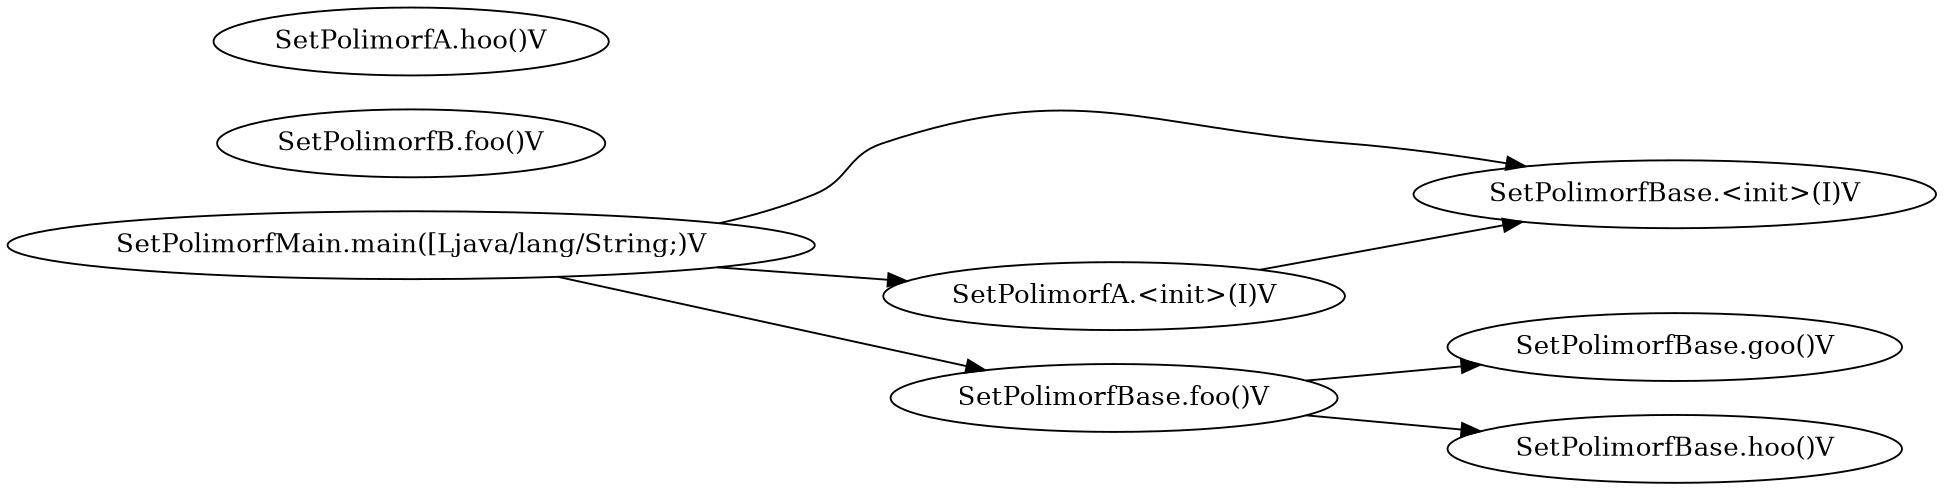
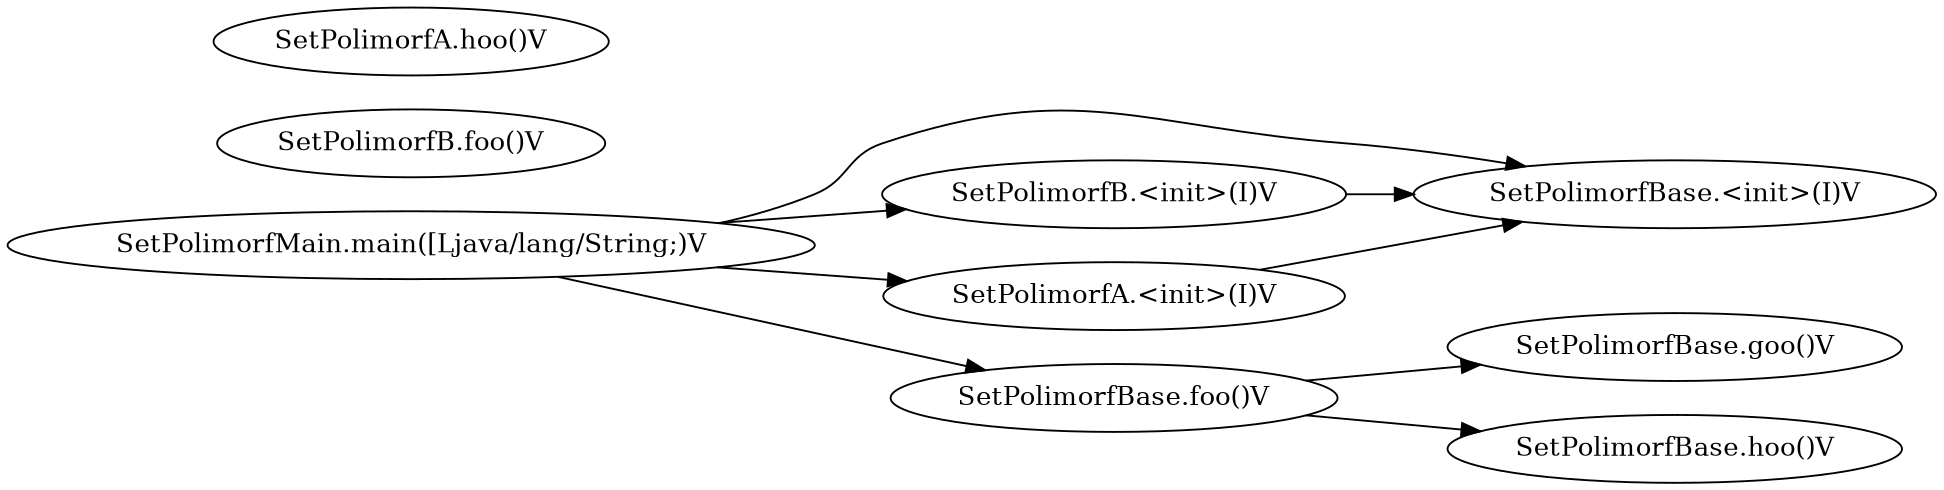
node "SetPolimorfB.<init>(I)V": added
